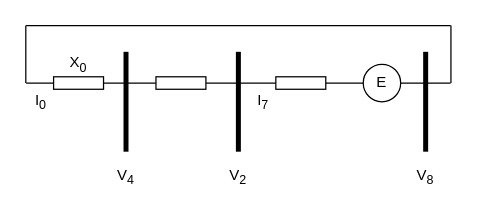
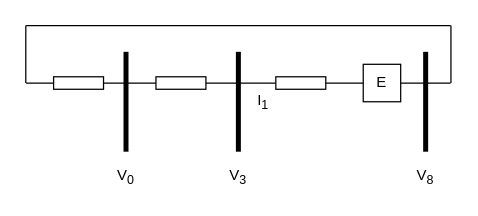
node "X0": removed
node "E": shape ellipse -> rectangle
node "I0": removed
node "I7": label "I7" -> "I1"
node "V4": label "V4" -> "V0"
node "V2": label "V2" -> "V3"
